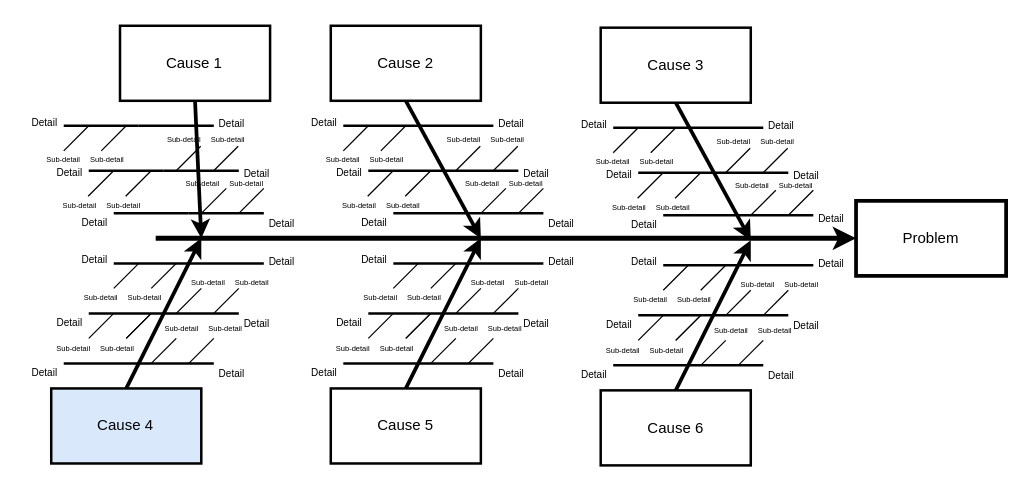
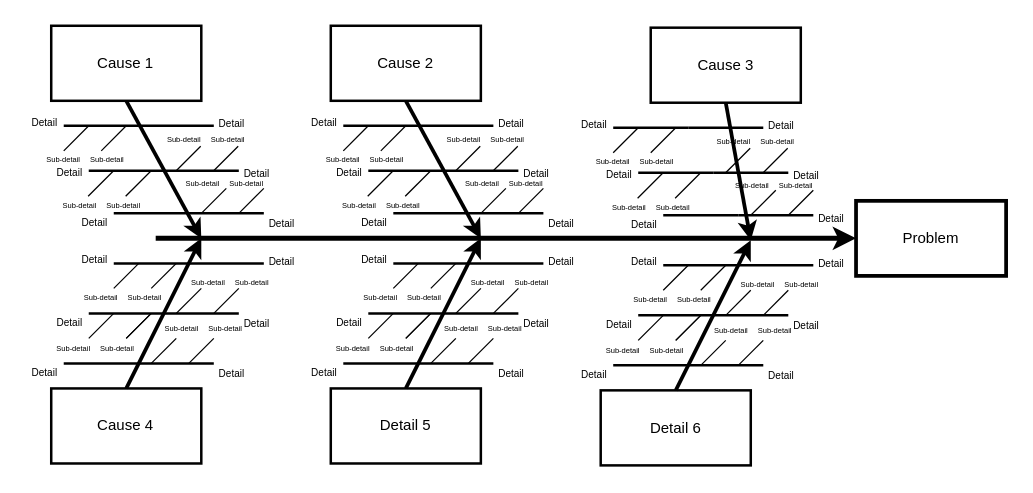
node "Cause 1": moved (195, 63) -> (126, 63)
node "Cause 3": moved (675, 65) -> (725, 65)
node "Cause 4": fillcolor #dae8fc -> #ffffff
node "Cause 5": label "Cause 5" -> "Detail 5"
node "Cause 6": label "Cause 6" -> "Detail 6"
